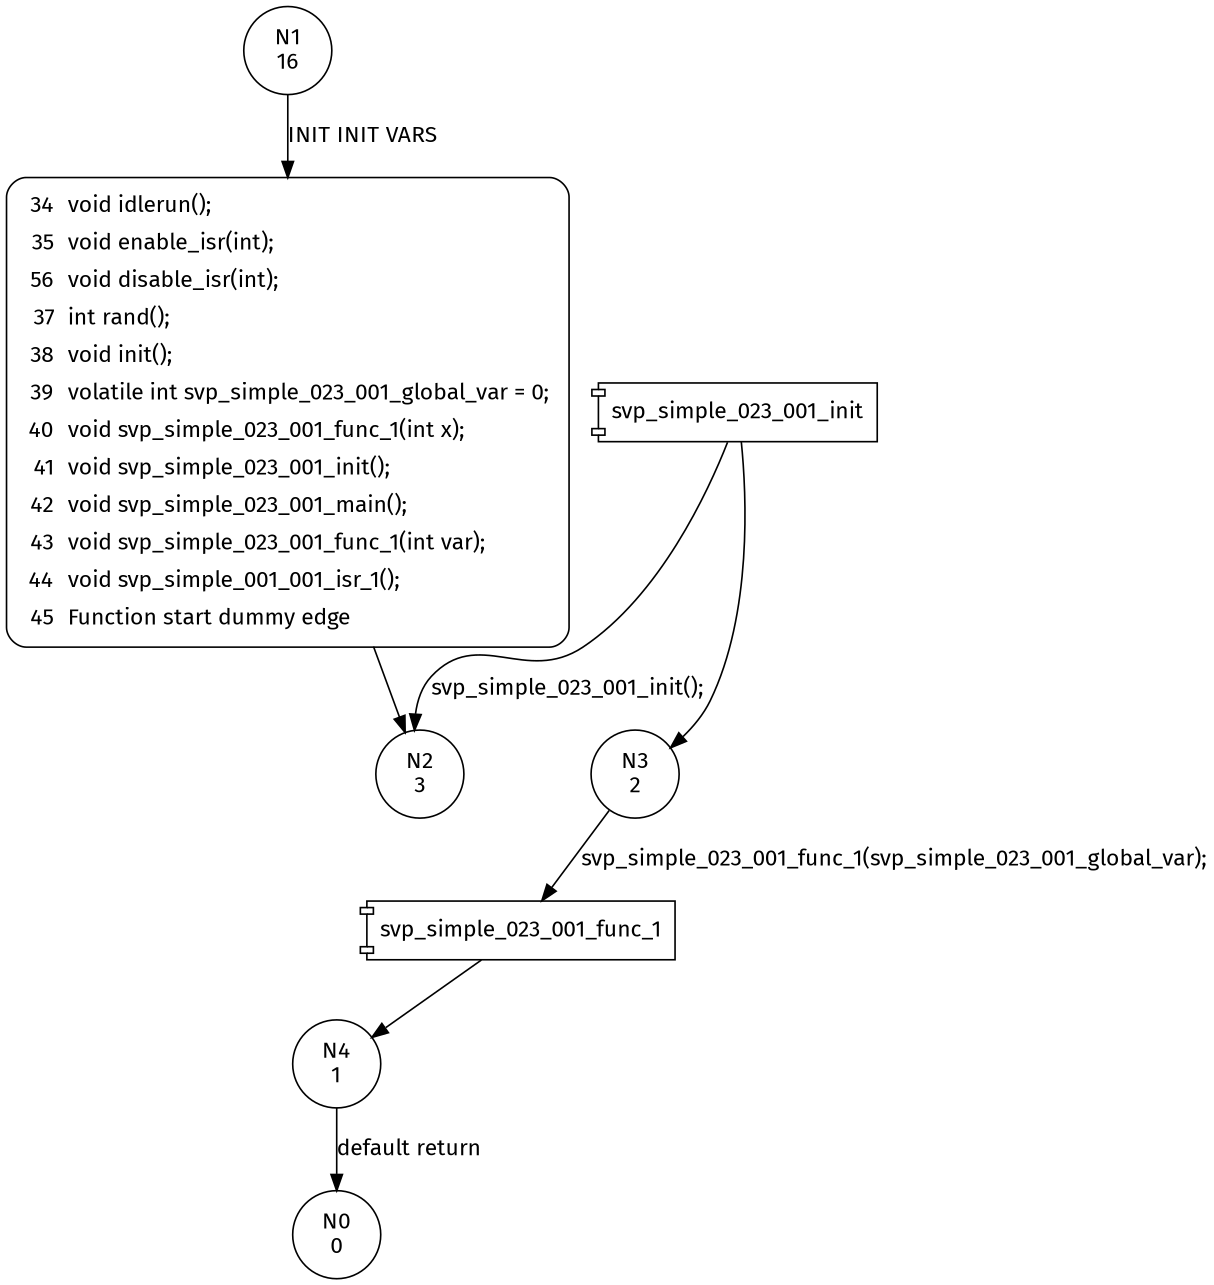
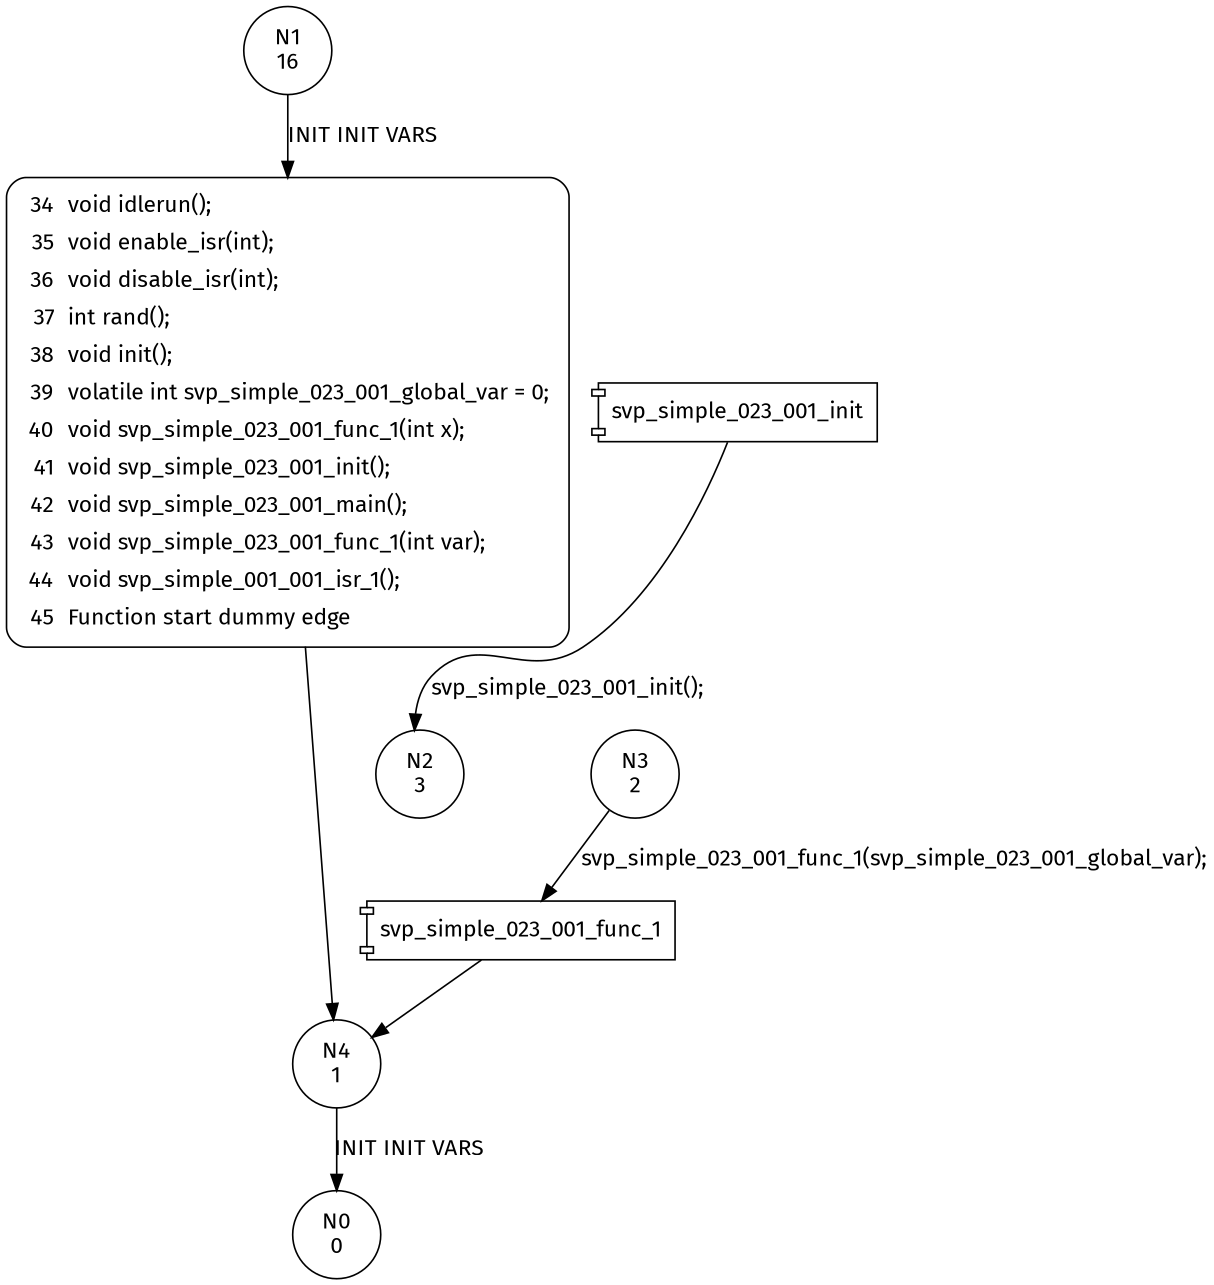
node "34": text "56" -> "36"
edge "svp_simple_023_001_init" -> "N3 2": removed
edge "34" -> "N2 3": now "34" -> "N4 1"
edge "N4 1" -> "N0 0": label "default return" -> "INIT INIT VARS"
